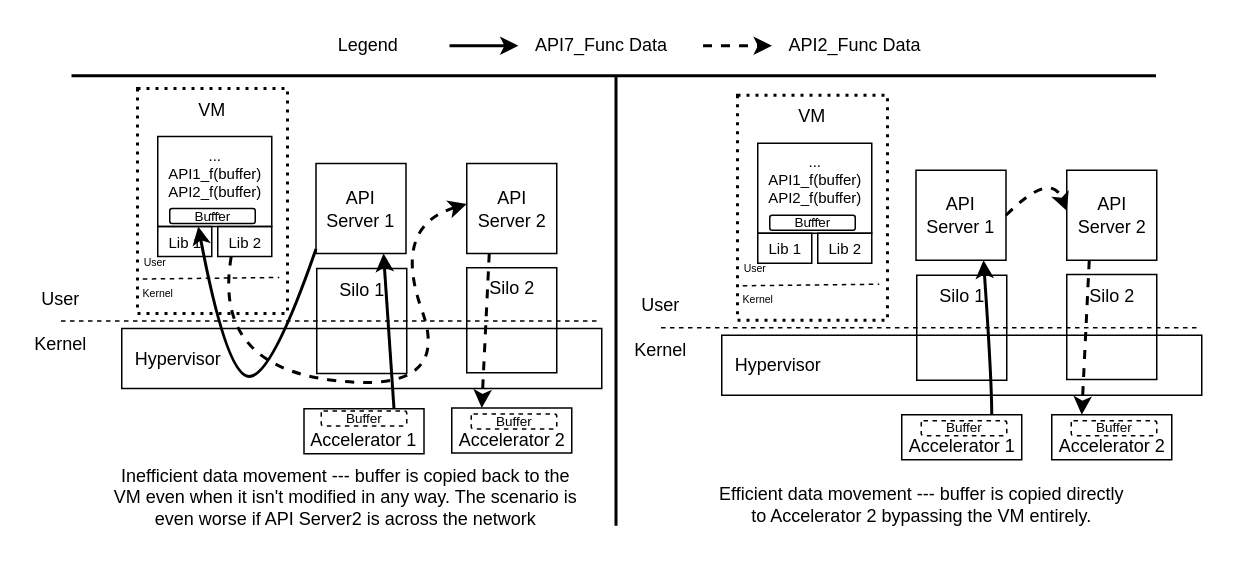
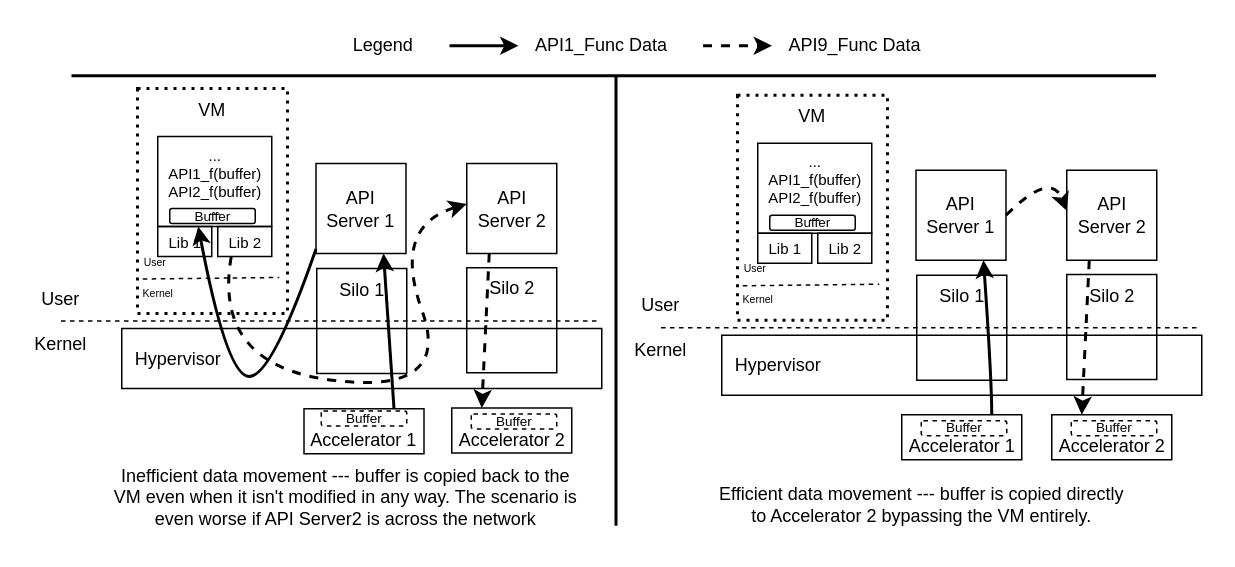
node "Legend": moved (368, 46) -> (383, 46)
node "API7_Func Data": label "API7_Func Data" -> "API1_Func Data"
node "API2_Func Data": label "API2_Func Data" -> "API9_Func Data"
